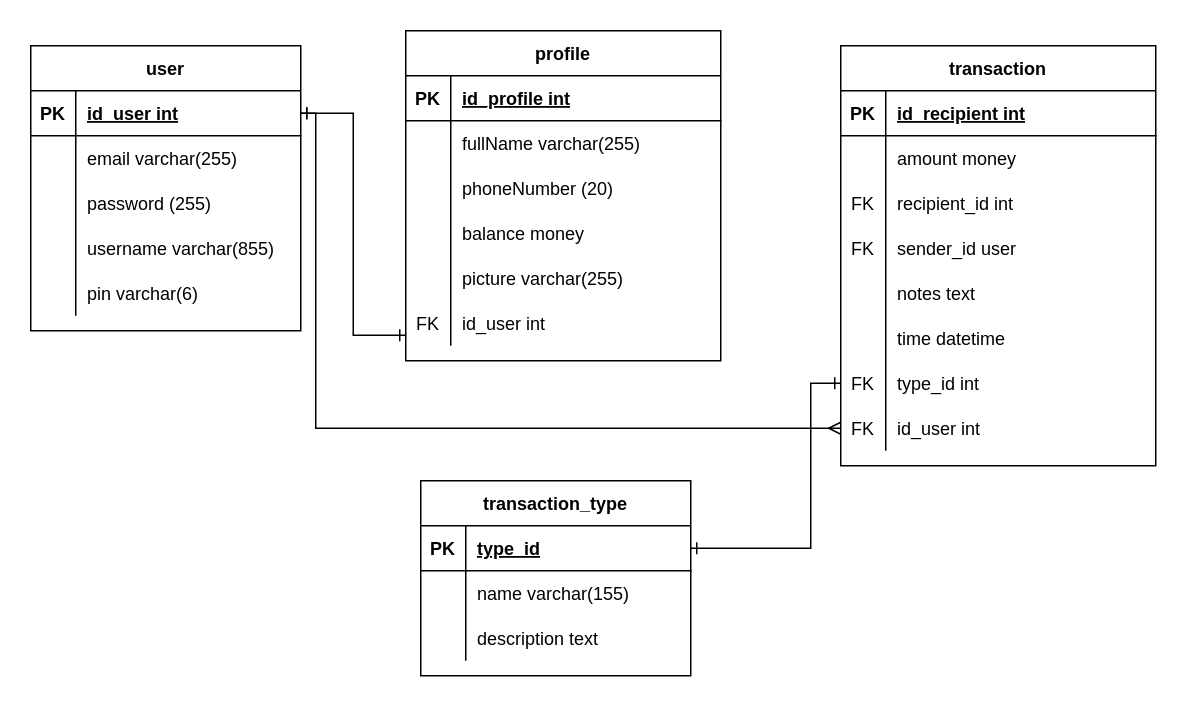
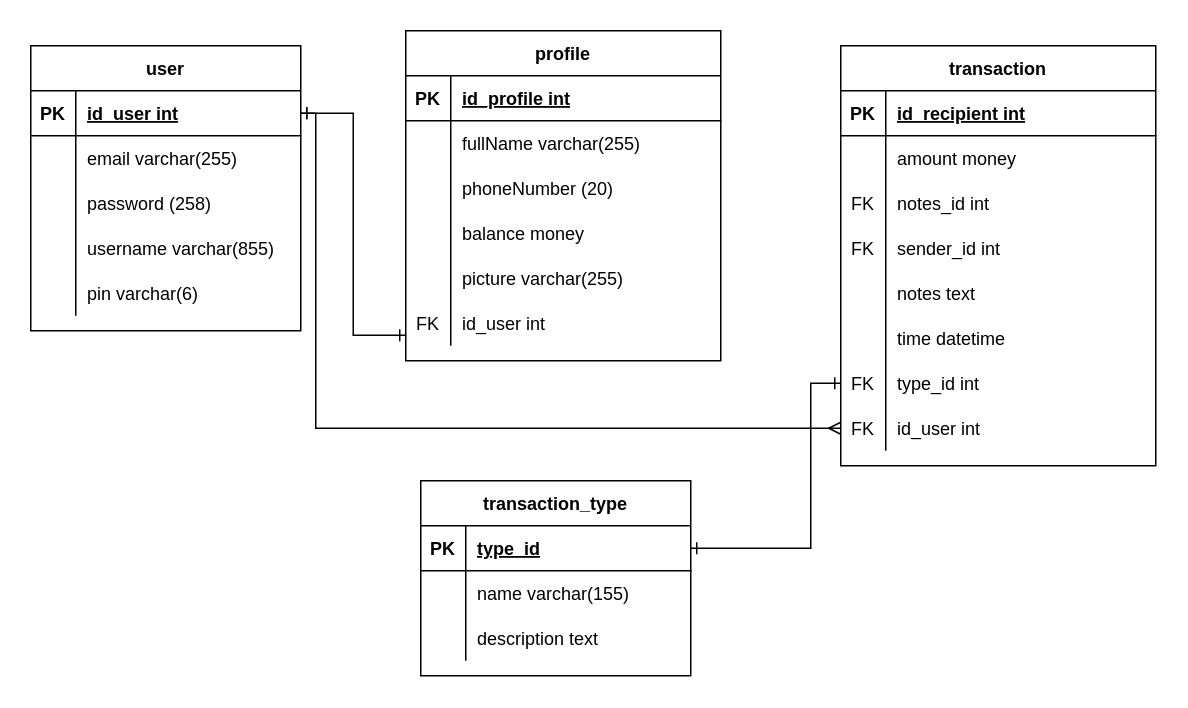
node "password (255)": label "password (255)" -> "password (258)"
node "recipient_id int": label "recipient_id int" -> "notes_id int"
node "sender_id user": label "sender_id user" -> "sender_id int"
